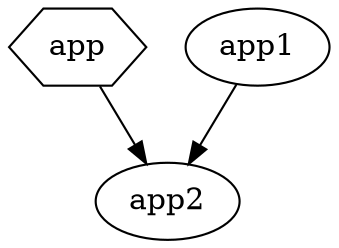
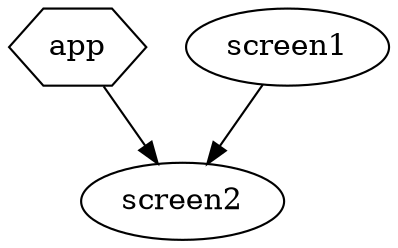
node "app1": label "app1" -> "screen1"
node "app2": label "app2" -> "screen2"
